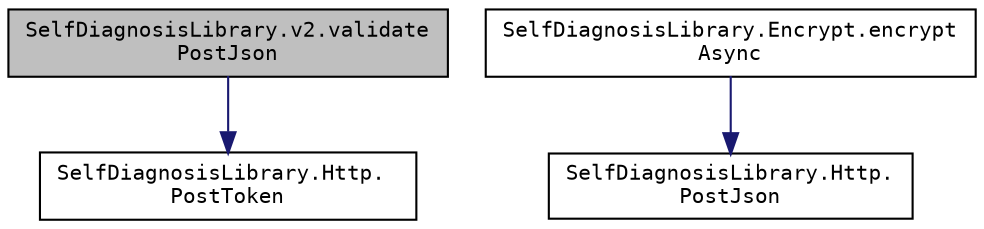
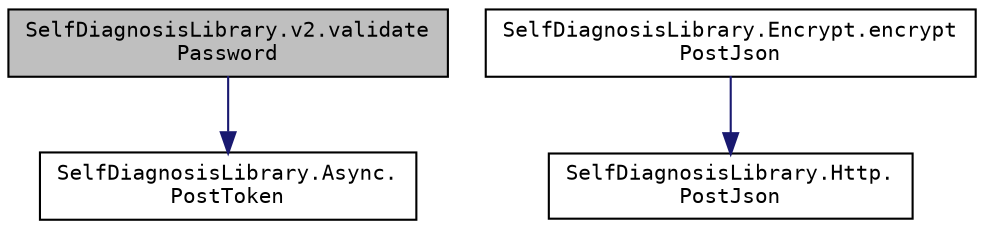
node "SelfDiagnosisLibrary.v2.validate PostJson": label "SelfDiagnosisLibrary.v2.validate PostJson" -> "SelfDiagnosisLibrary.v2.validate Password"
node "SelfDiagnosisLibrary.Encrypt.encrypt Async": label "SelfDiagnosisLibrary.Encrypt.encrypt Async" -> "SelfDiagnosisLibrary.Encrypt.encrypt PostJson"
node "SelfDiagnosisLibrary.Http. PostToken": label "SelfDiagnosisLibrary.Http. PostToken" -> "SelfDiagnosisLibrary.Async. PostToken"
